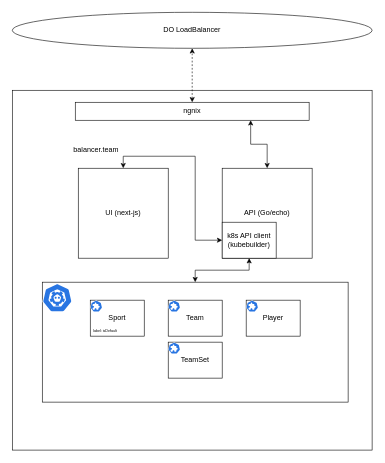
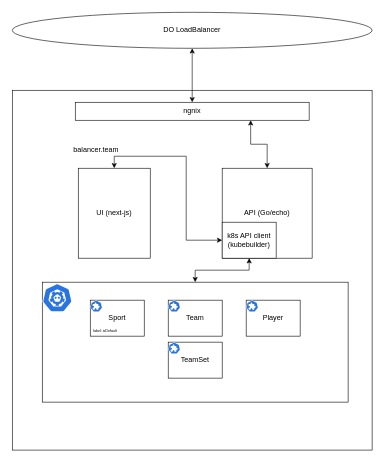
edge "DO LoadBalancer" -- "ngnix": style dashed -> solid
node "UI (next-js)": size 90x90 -> 72x90
